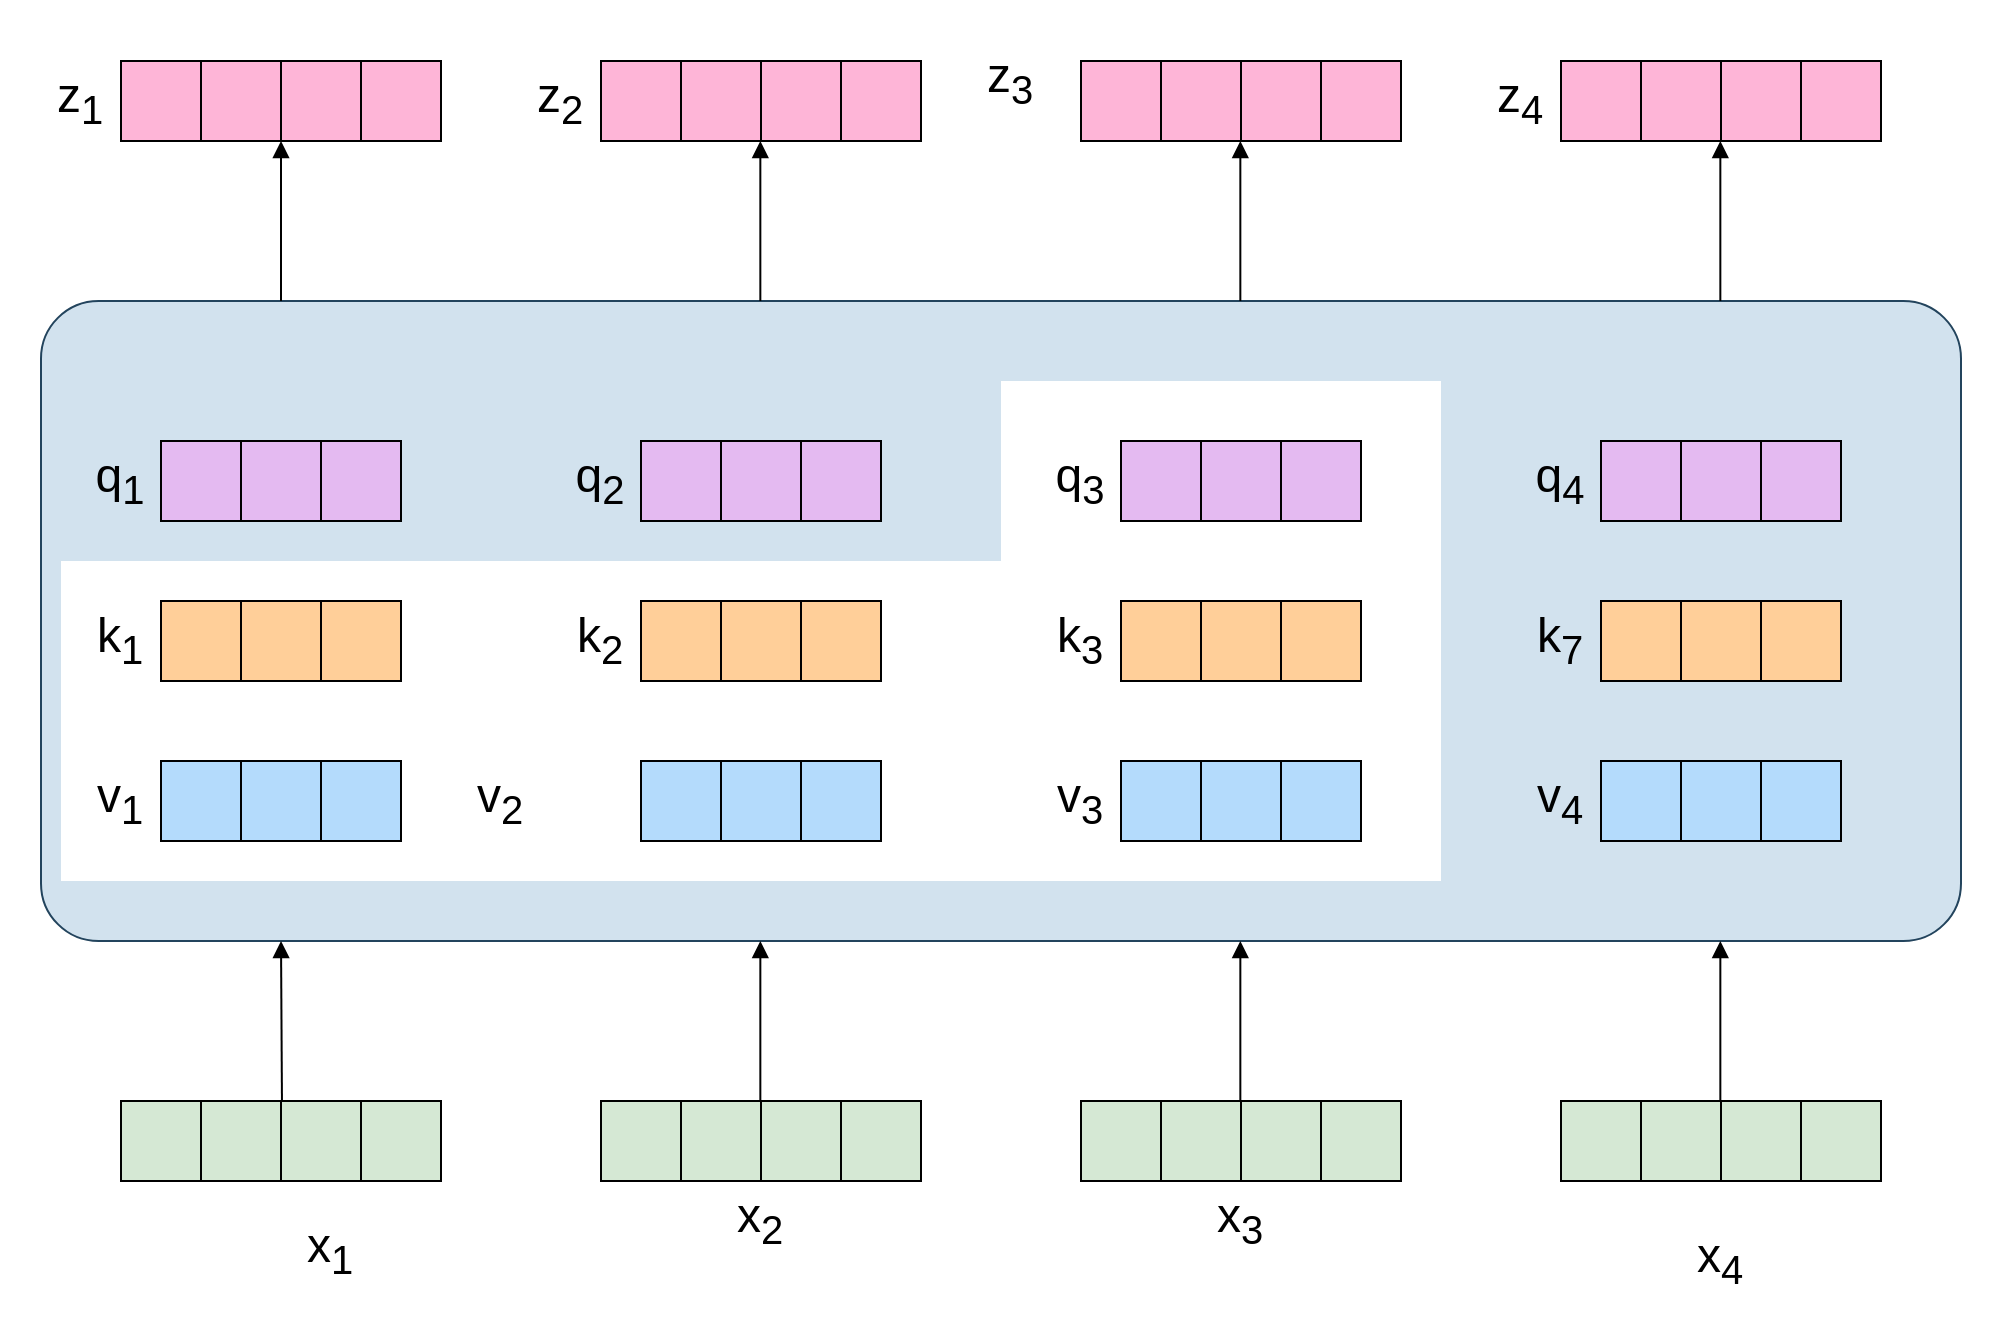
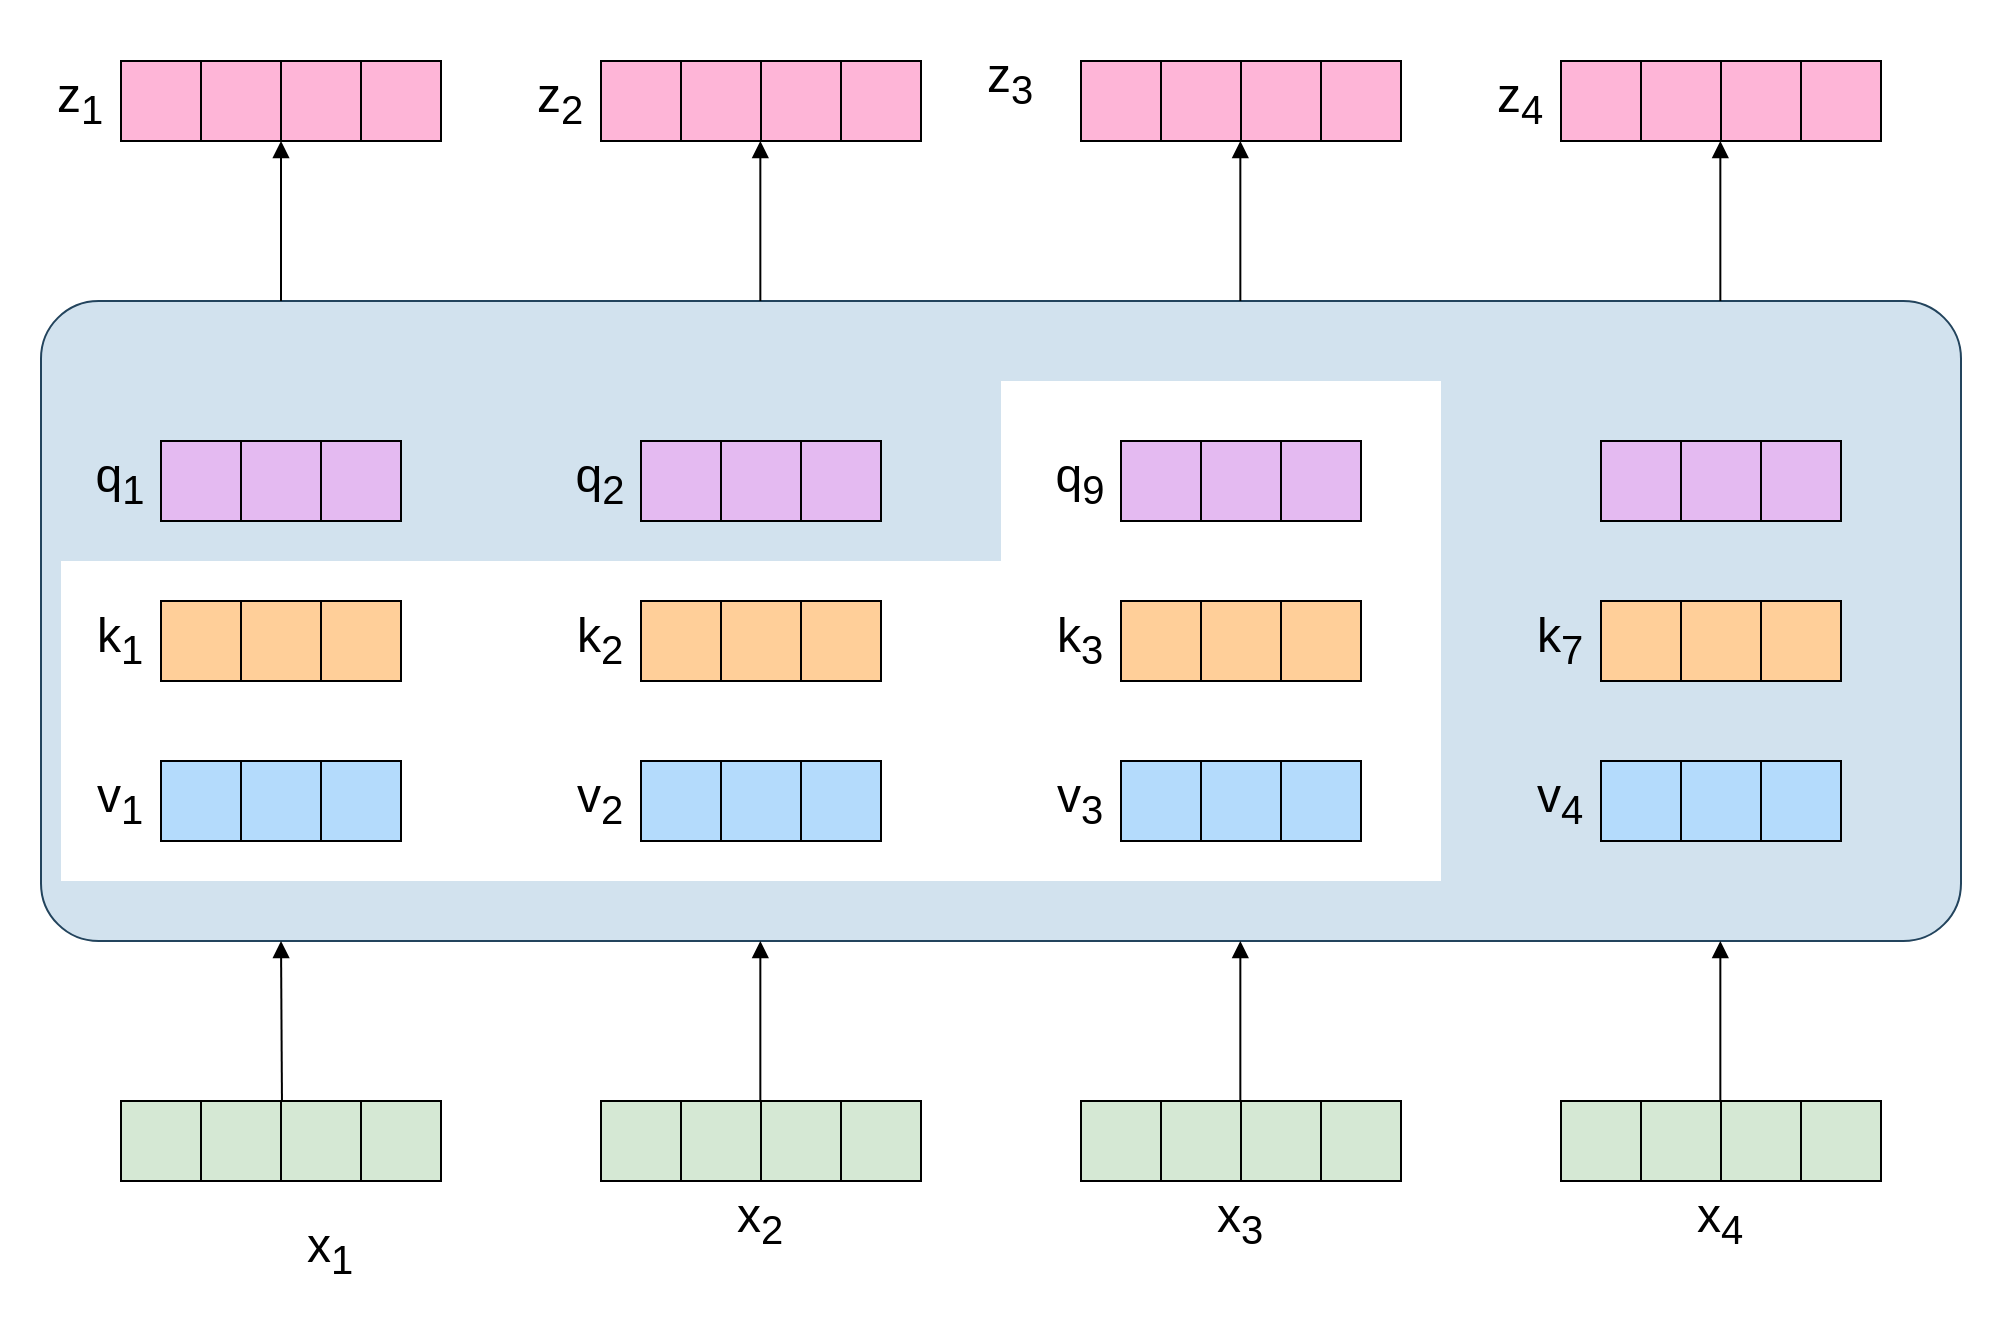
node "q3": label "q3" -> "q9"
node "q4": removed
node "v2": moved (501, 801) -> (601, 801)
node "x4": moved (1721, 1261) -> (1721, 1221)
